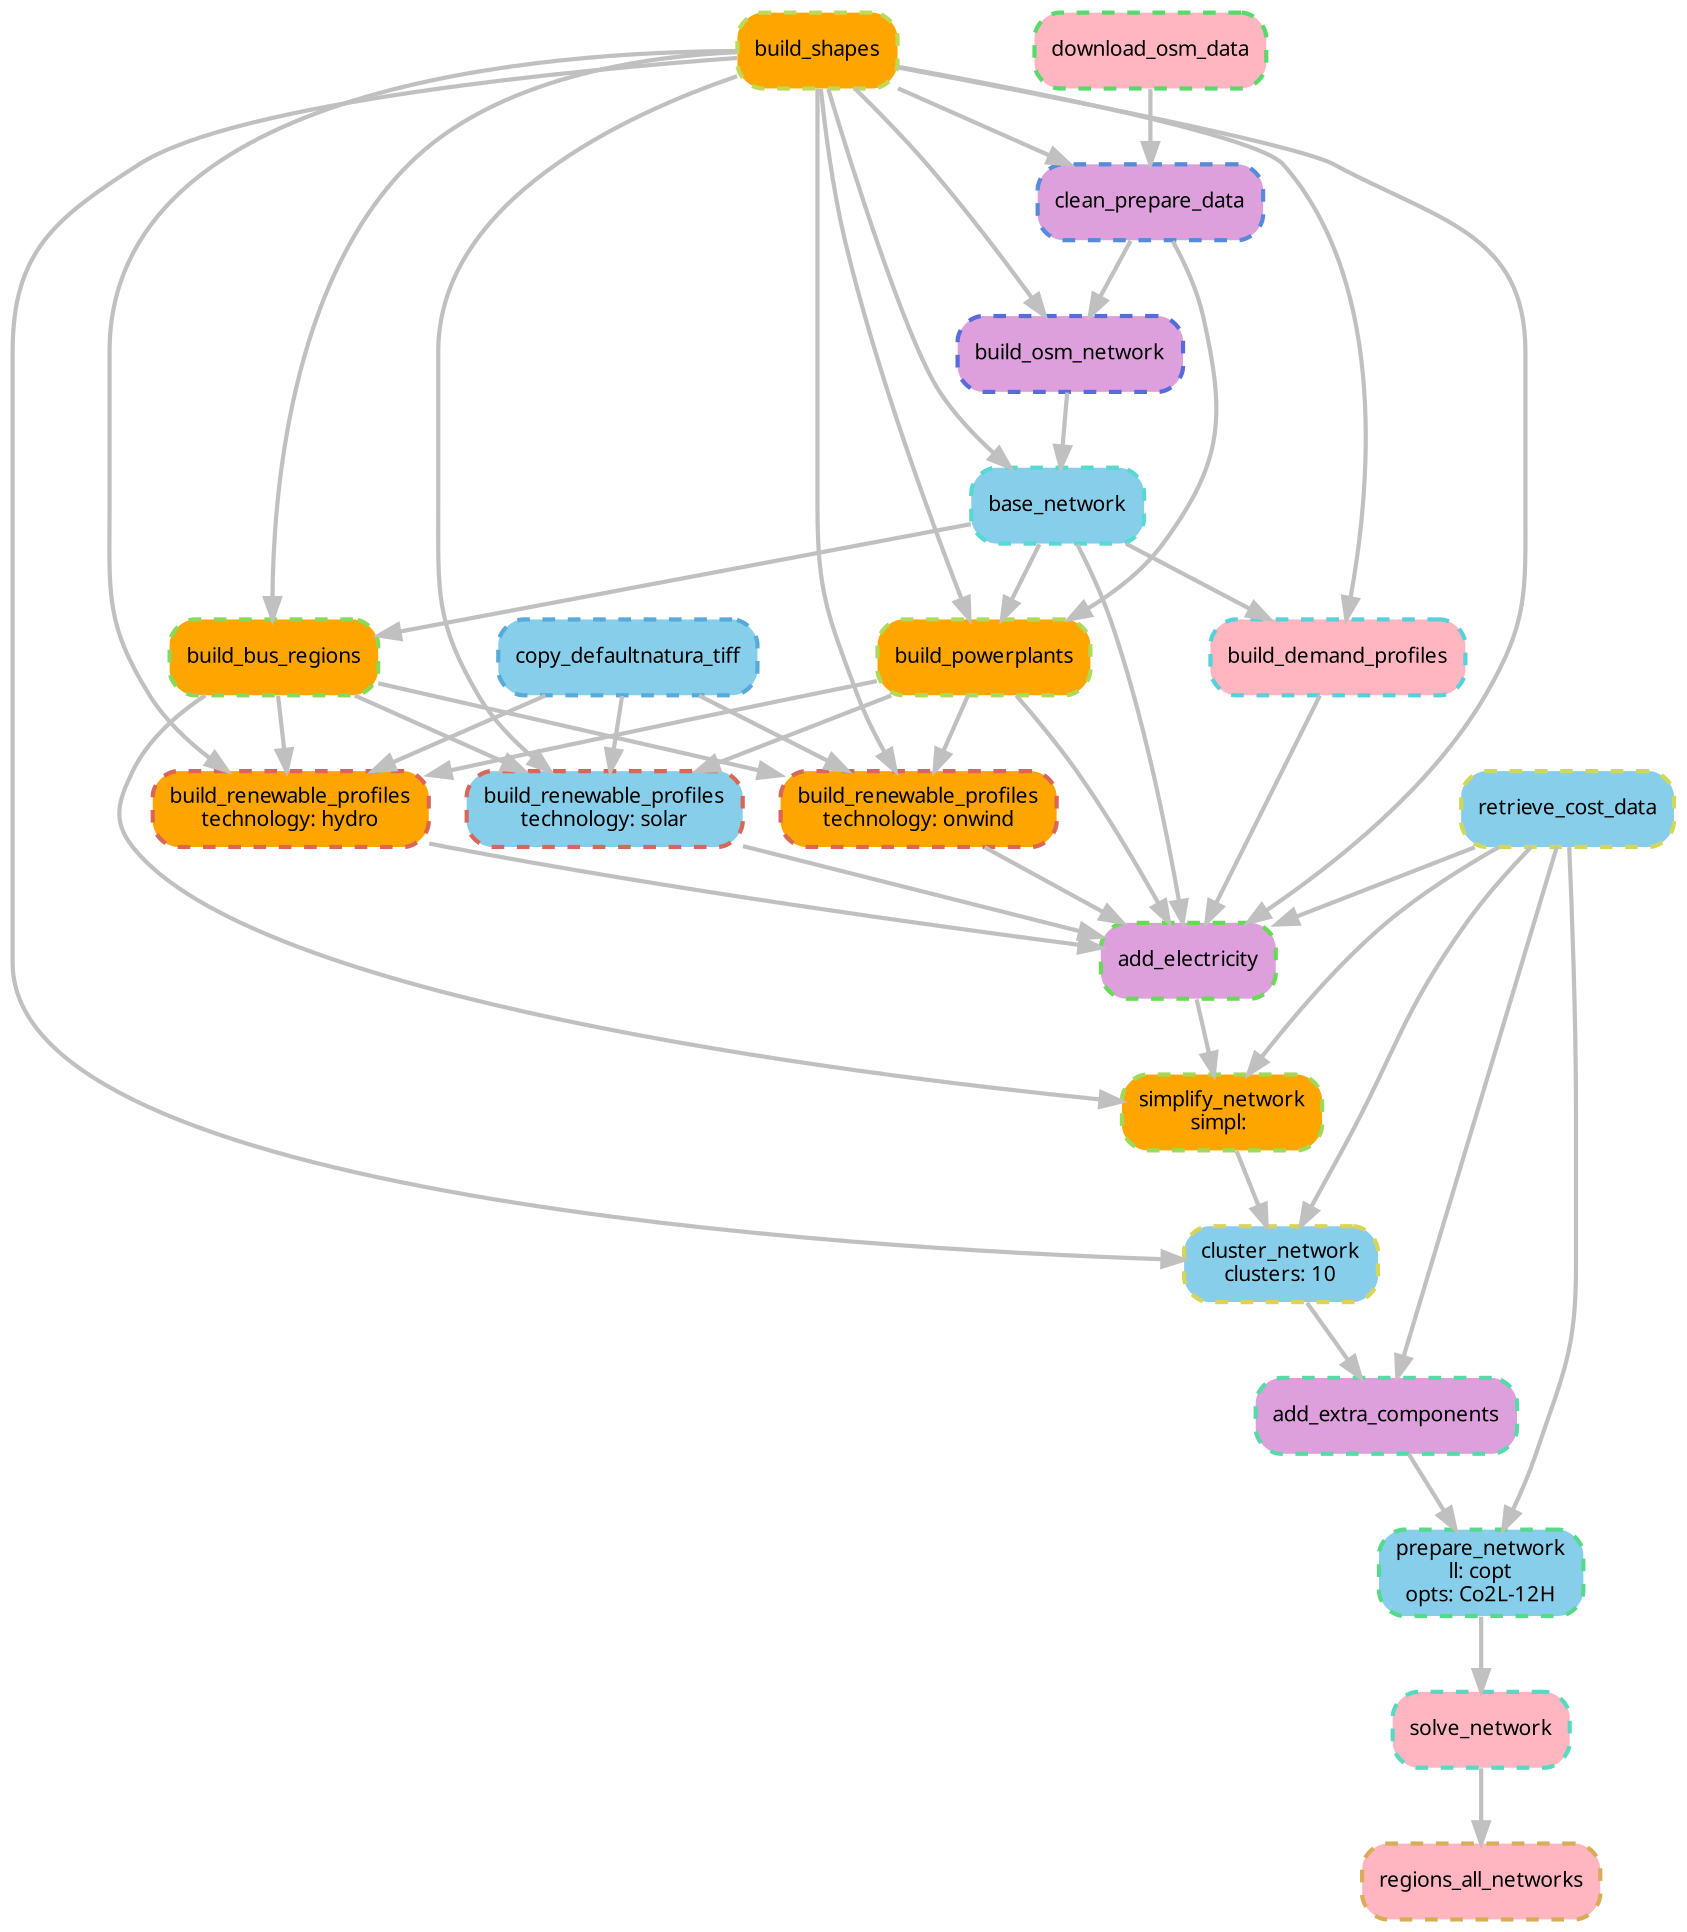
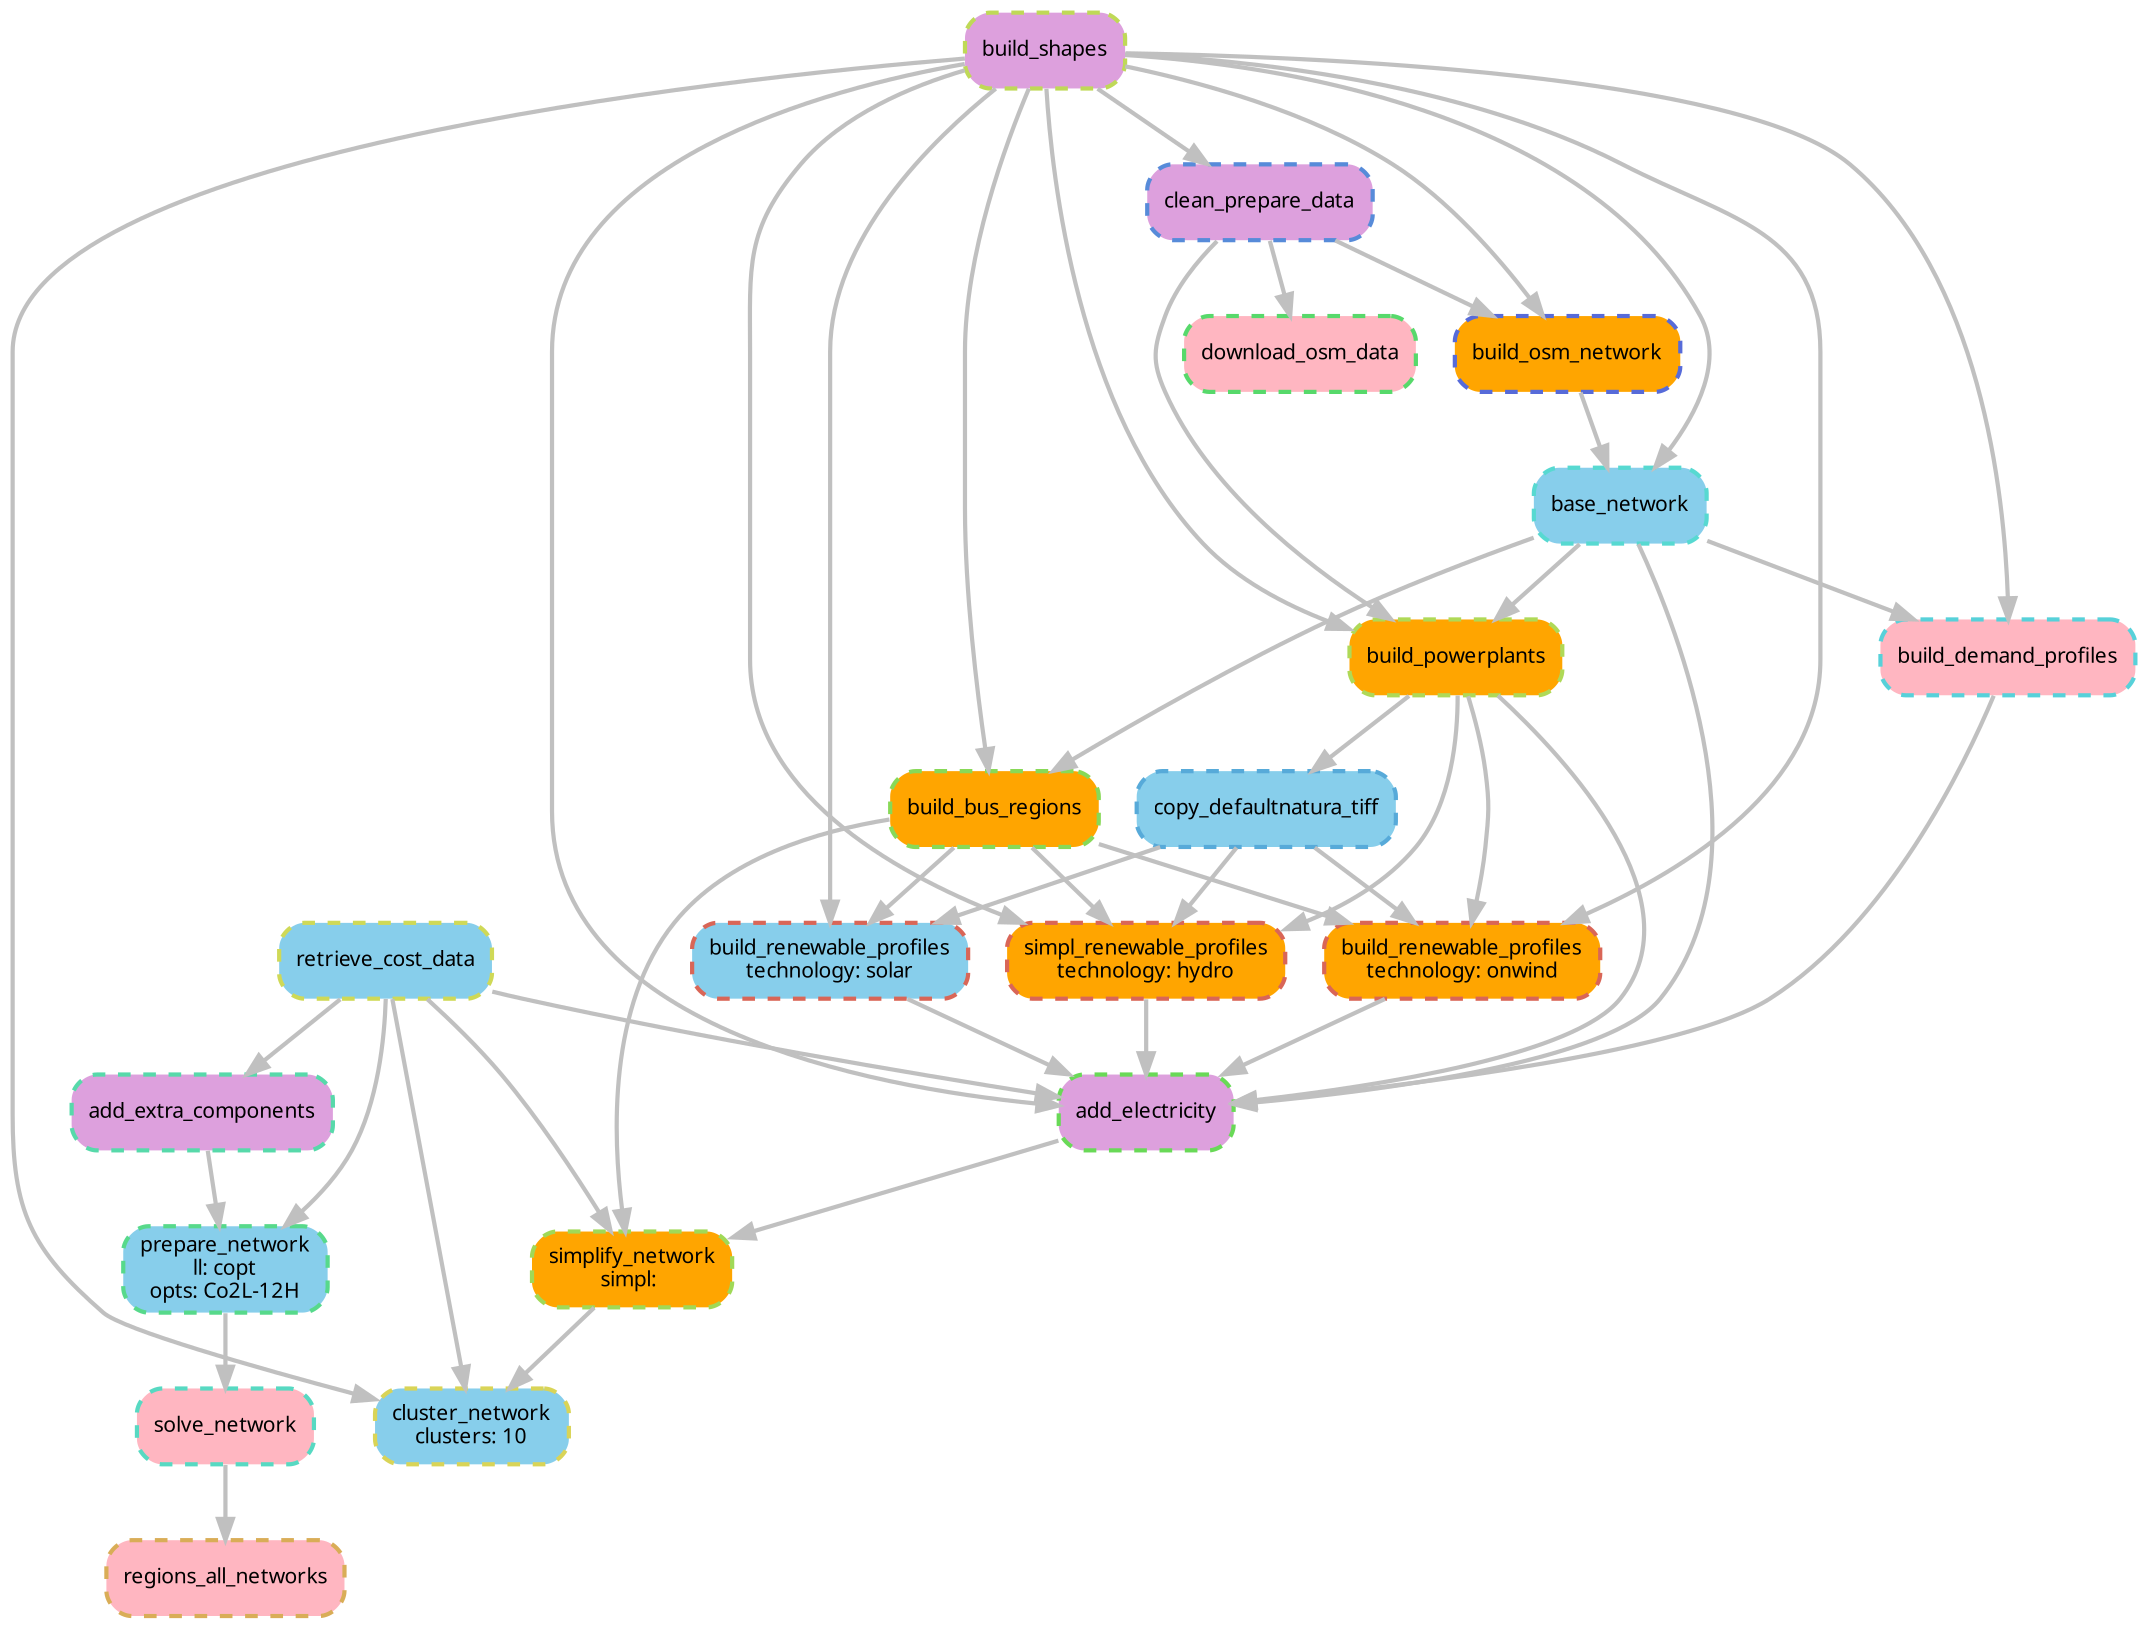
node "build_shapes": fillcolor orange -> plum
edge "download_osm_data" -> "clean_prepare_data": reversed
node "build_osm_network": fillcolor plum -> orange
edge "build_powerplants" -> "build_renewable_profiles technology: solar": now "build_powerplants" -> "copy_defaultnatura_tiff"
node "build_renewable_profiles technology: hydro": label "build_renewable_profiles technology: hydro" -> "simpl_renewable_profiles technology: hydro"
edge "cluster_network clusters: 10" -> "add_extra_components": removed
